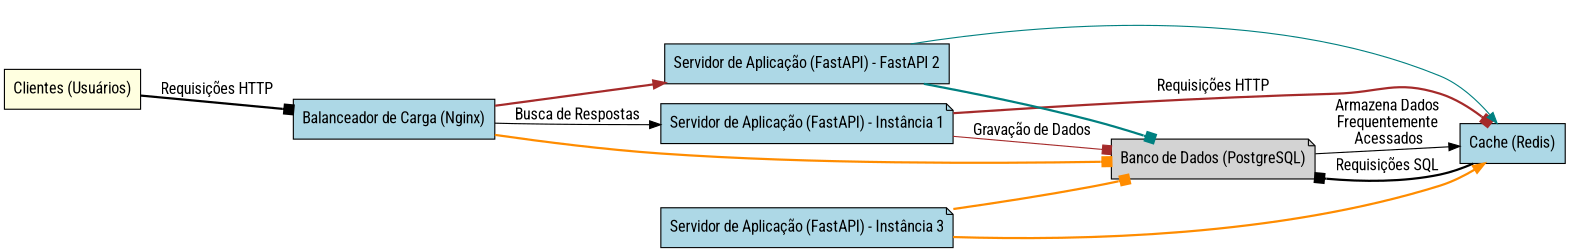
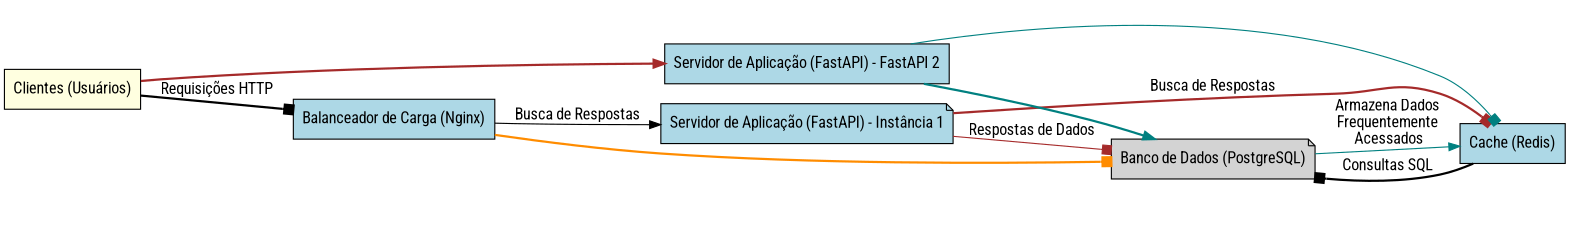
edge "Servidor de Aplicação (FastAPI) - FastAPI 2" -> "Cache (Redis)": arrowhead normal -> box
edge "Servidor de Aplicação (FastAPI) - Instância 1" -> "Cache (Redis)": label "Requisições HTTP" -> "Busca de Respostas"
edge "Balanceador de Carga (Nginx)" -> "Servidor de Aplicação (FastAPI) - FastAPI 2": now "Clientes (Usuários)" -> "Servidor de Aplicação (FastAPI) - FastAPI 2"
edge "Servidor de Aplicação (FastAPI) - FastAPI 2" -> "Banco de Dados (PostgreSQL)": arrowhead box -> normal
edge "Servidor de Aplicação (FastAPI) - Instância 1" -> "Banco de Dados (PostgreSQL)": label "Gravação de Dados" -> "Respostas de Dados"
edge "Banco de Dados (PostgreSQL)" -> "Cache (Redis)": color black -> teal
edge "Cache (Redis)" -> "Banco de Dados (PostgreSQL)": label "Requisições SQL" -> "Consultas SQL"
node "Servidor de Aplicação (FastAPI) - Instância 3": removed
